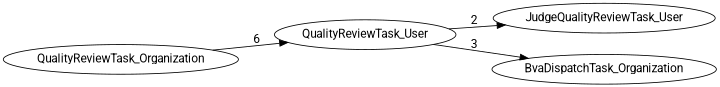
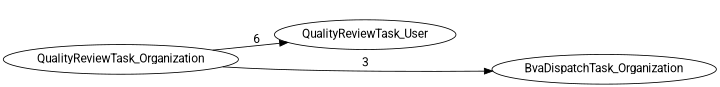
node "JudgeQualityReviewTask_User": removed
edge "QualityReviewTask_User" -> "BvaDispatchTask_Organization": now "QualityReviewTask_Organization" -> "BvaDispatchTask_Organization"
